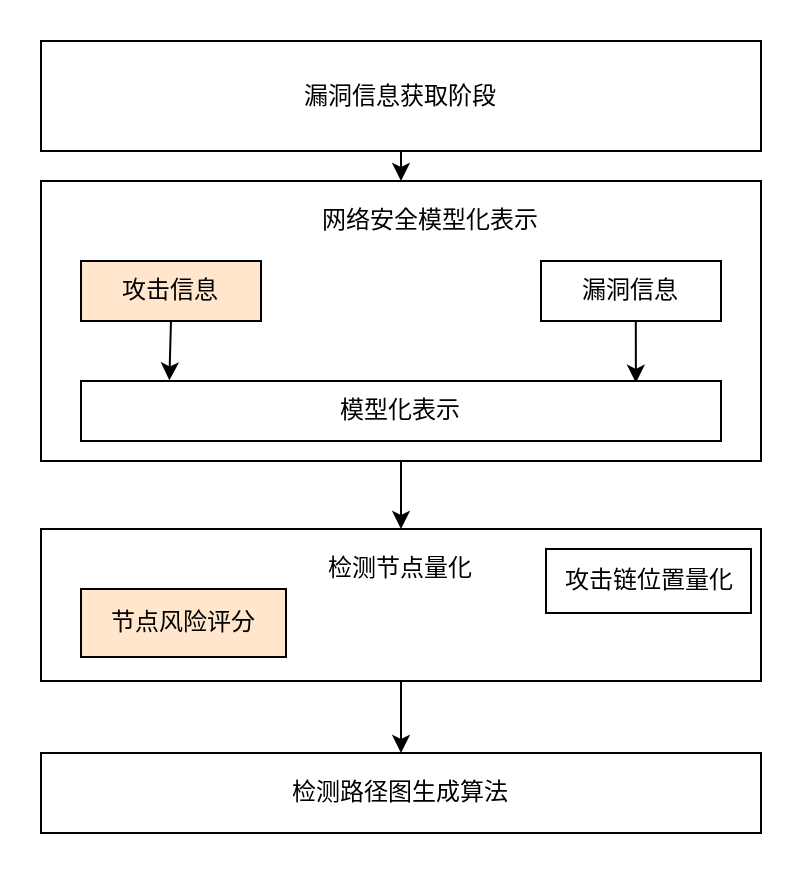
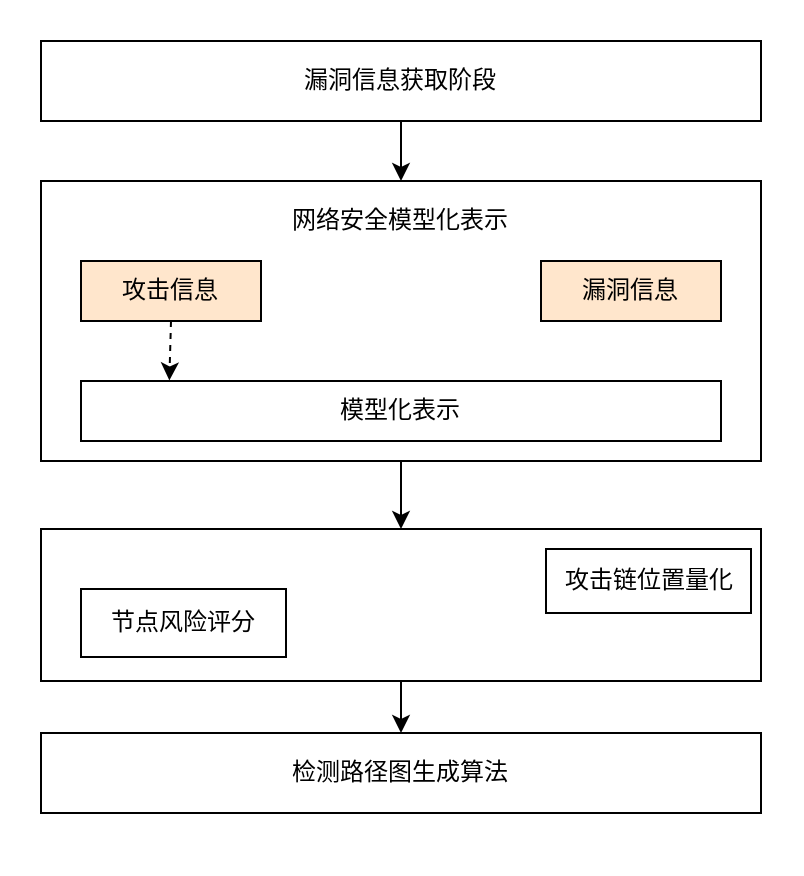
node "漏洞信息获取阶段": size 720x110 -> 720x80
node "网络安全模型化表示": moved (431, 221) -> (401, 221)
node "漏洞信息": fillcolor #ffffff -> #ffe6cc
edge "漏洞信息" -> "模型化表示": removed
edge "攻击信息" -> "模型化表示": style solid -> dashed
node "检测节点量化": removed
node "节点风险评分": fillcolor #ffe6cc -> #ffffff
node "检测路径图生成算法": moved (401, 793) -> (401, 773)
